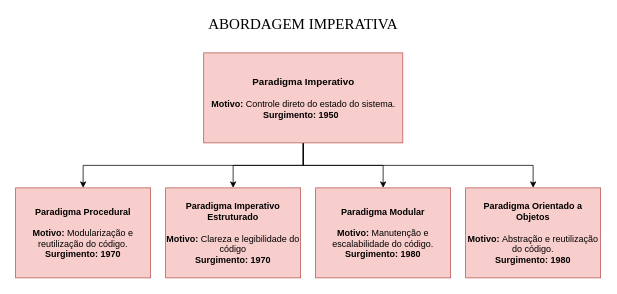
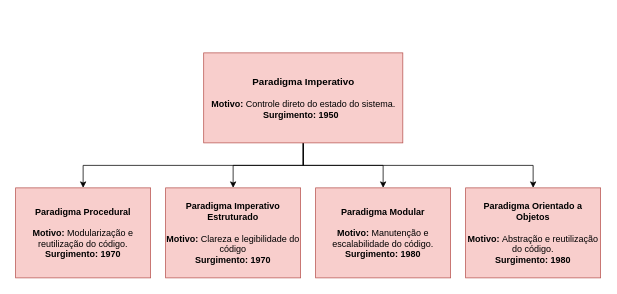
node "ABORDAGEM IMPERATIVA": removed
